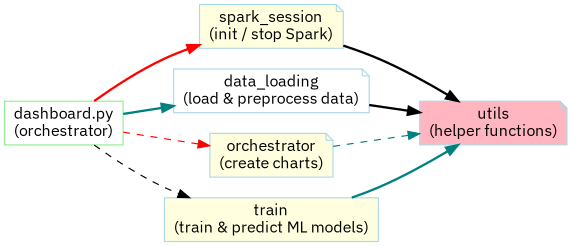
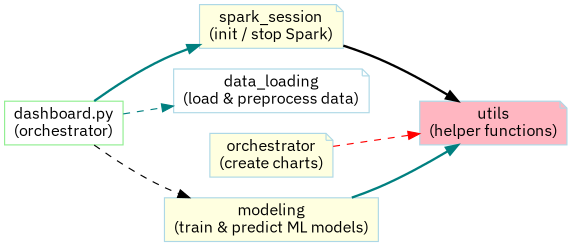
edge "dashboard.py (orchestrator)" -> "spark_session (init / stop Spark)": color red -> teal
edge "data_loading (load & preprocess data)" -> "utils (helper functions)": removed
edge "dashboard.py (orchestrator)" -> "data_loading (load & preprocess data)": style bold -> dashed
edge "dashboard.py (orchestrator)" -> "orchestrator (create charts)": removed
edge "orchestrator (create charts)" -> "utils (helper functions)": color teal -> red
node "train (train & predict ML models)": label "train (train & predict ML models)" -> "modeling (train & predict ML models)"
